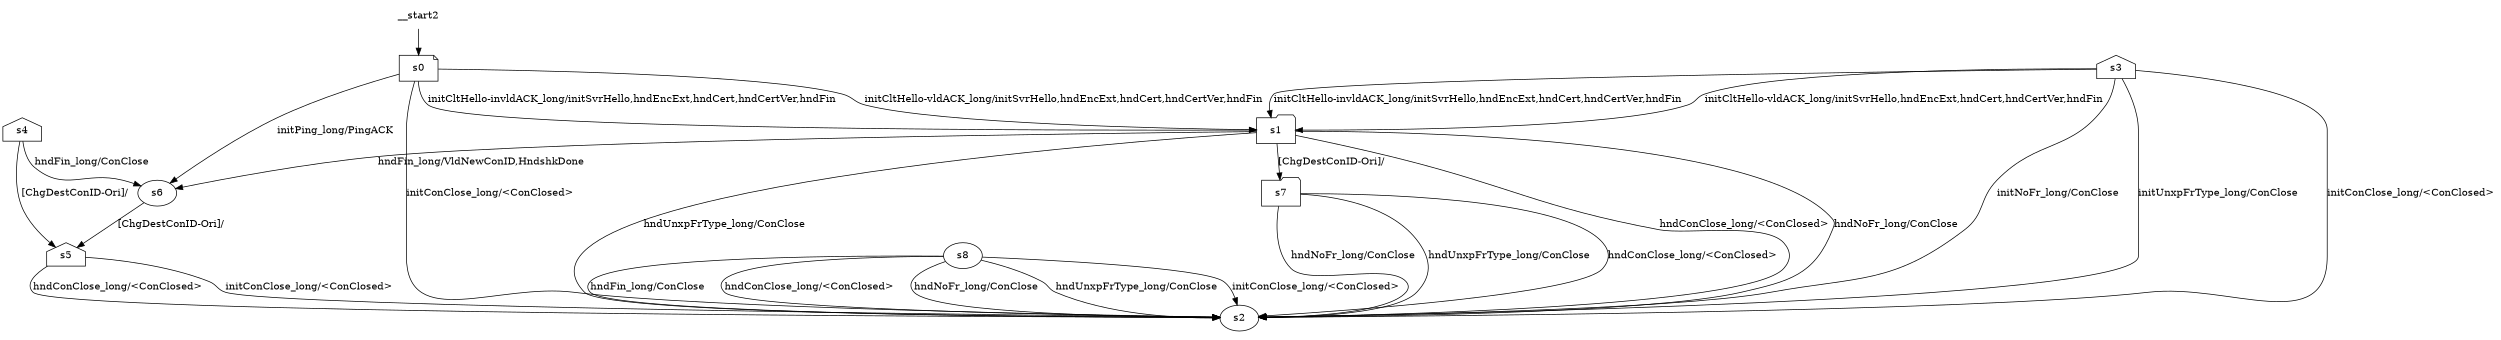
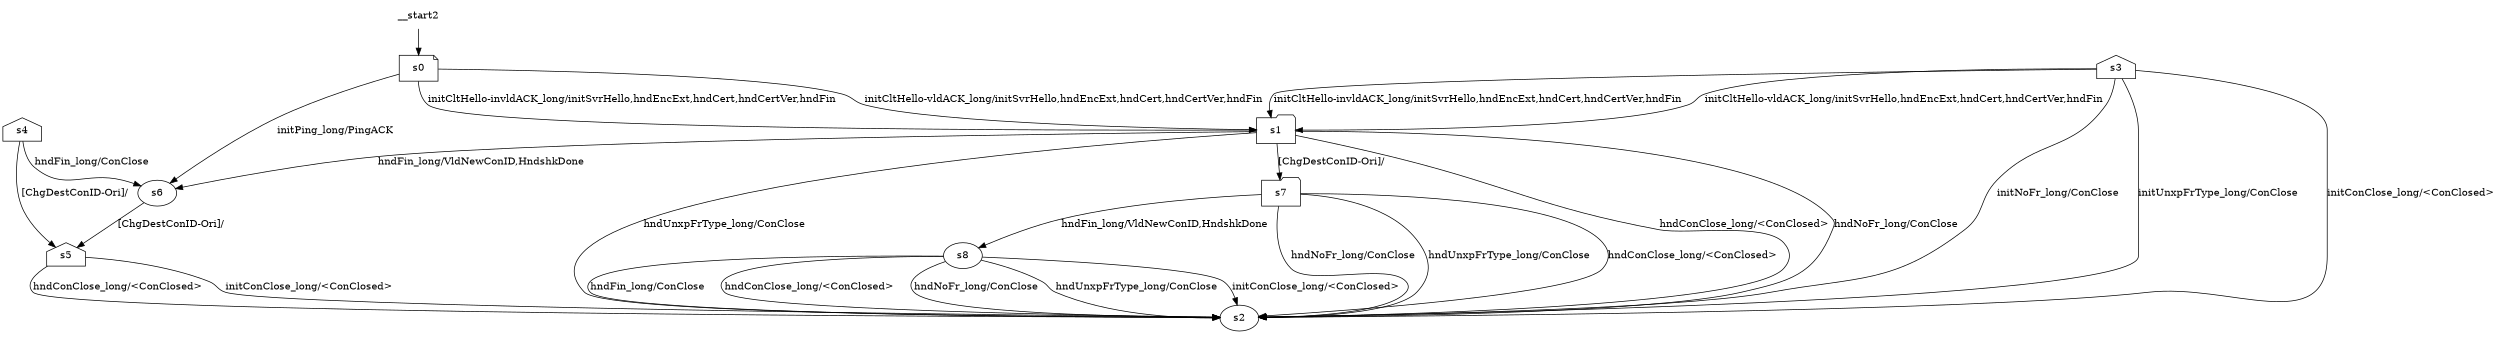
edge "s7" -> "s8": added, label "hndFin_long/VldNewConID,HndshkDone"
edge "s0" -> "s2": removed, label "initConClose_long/<ConClosed>"
